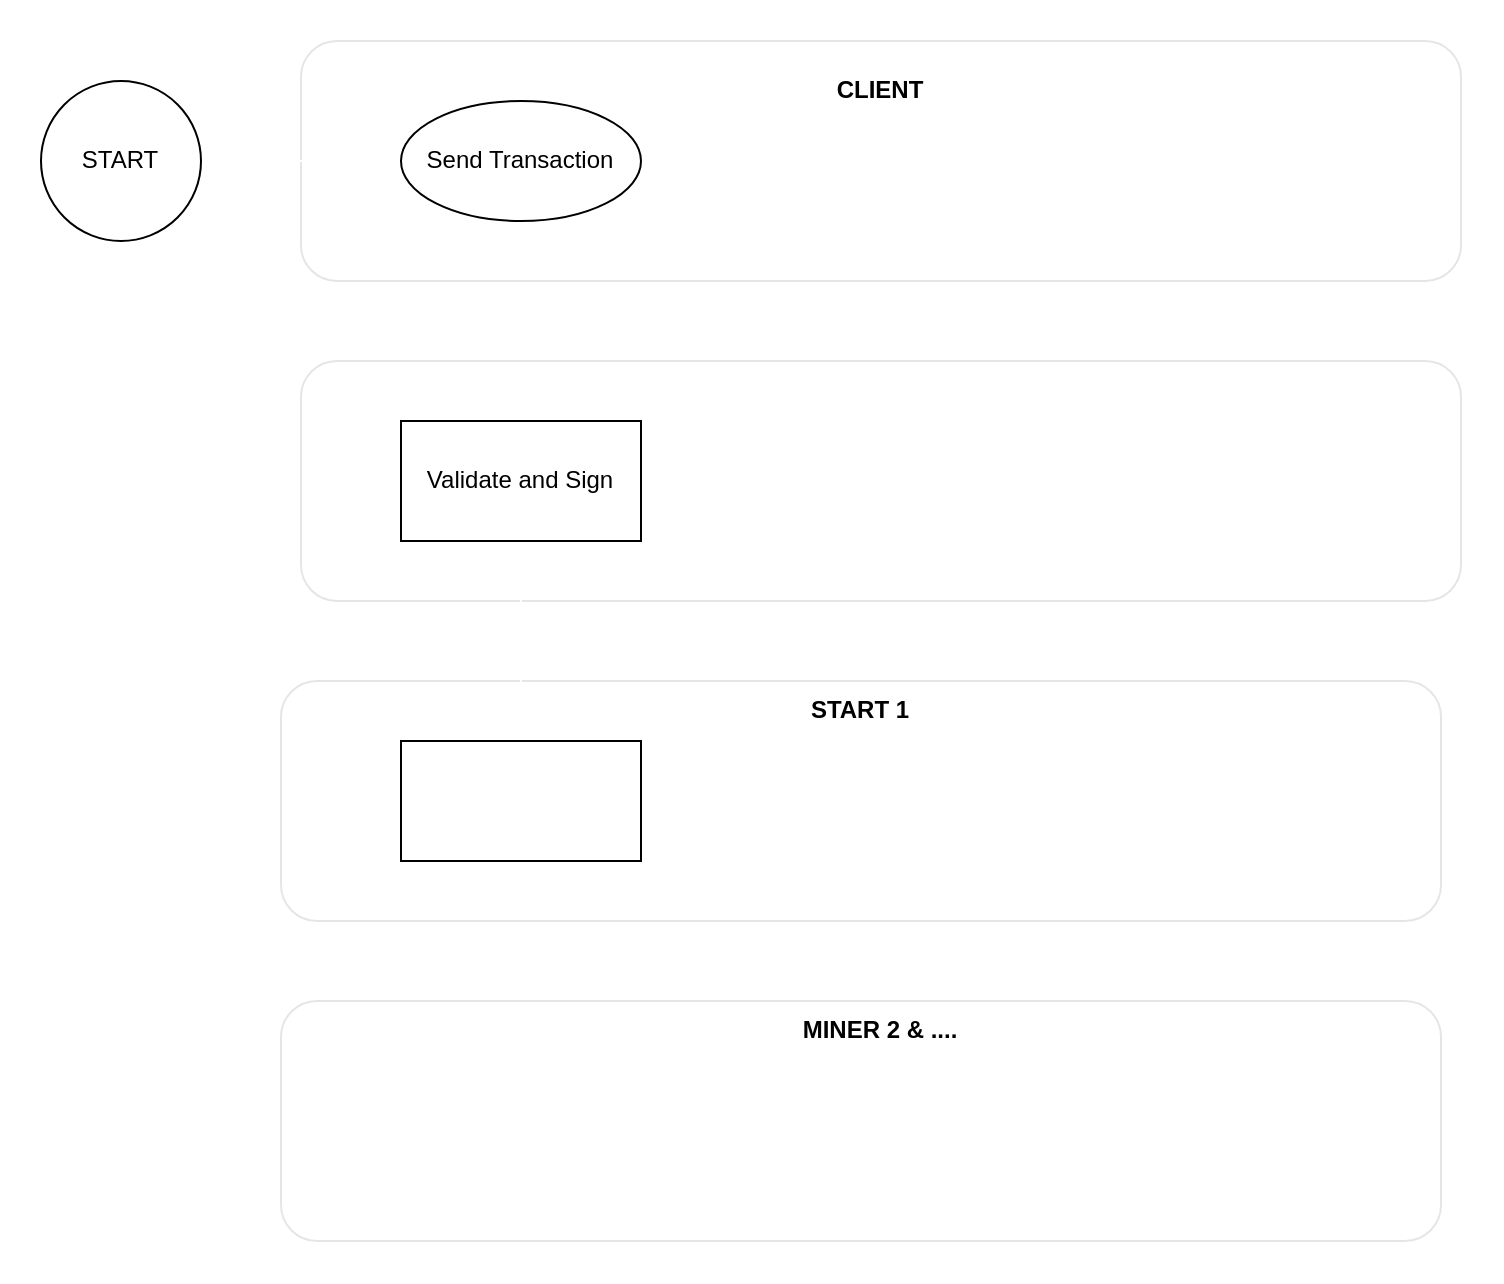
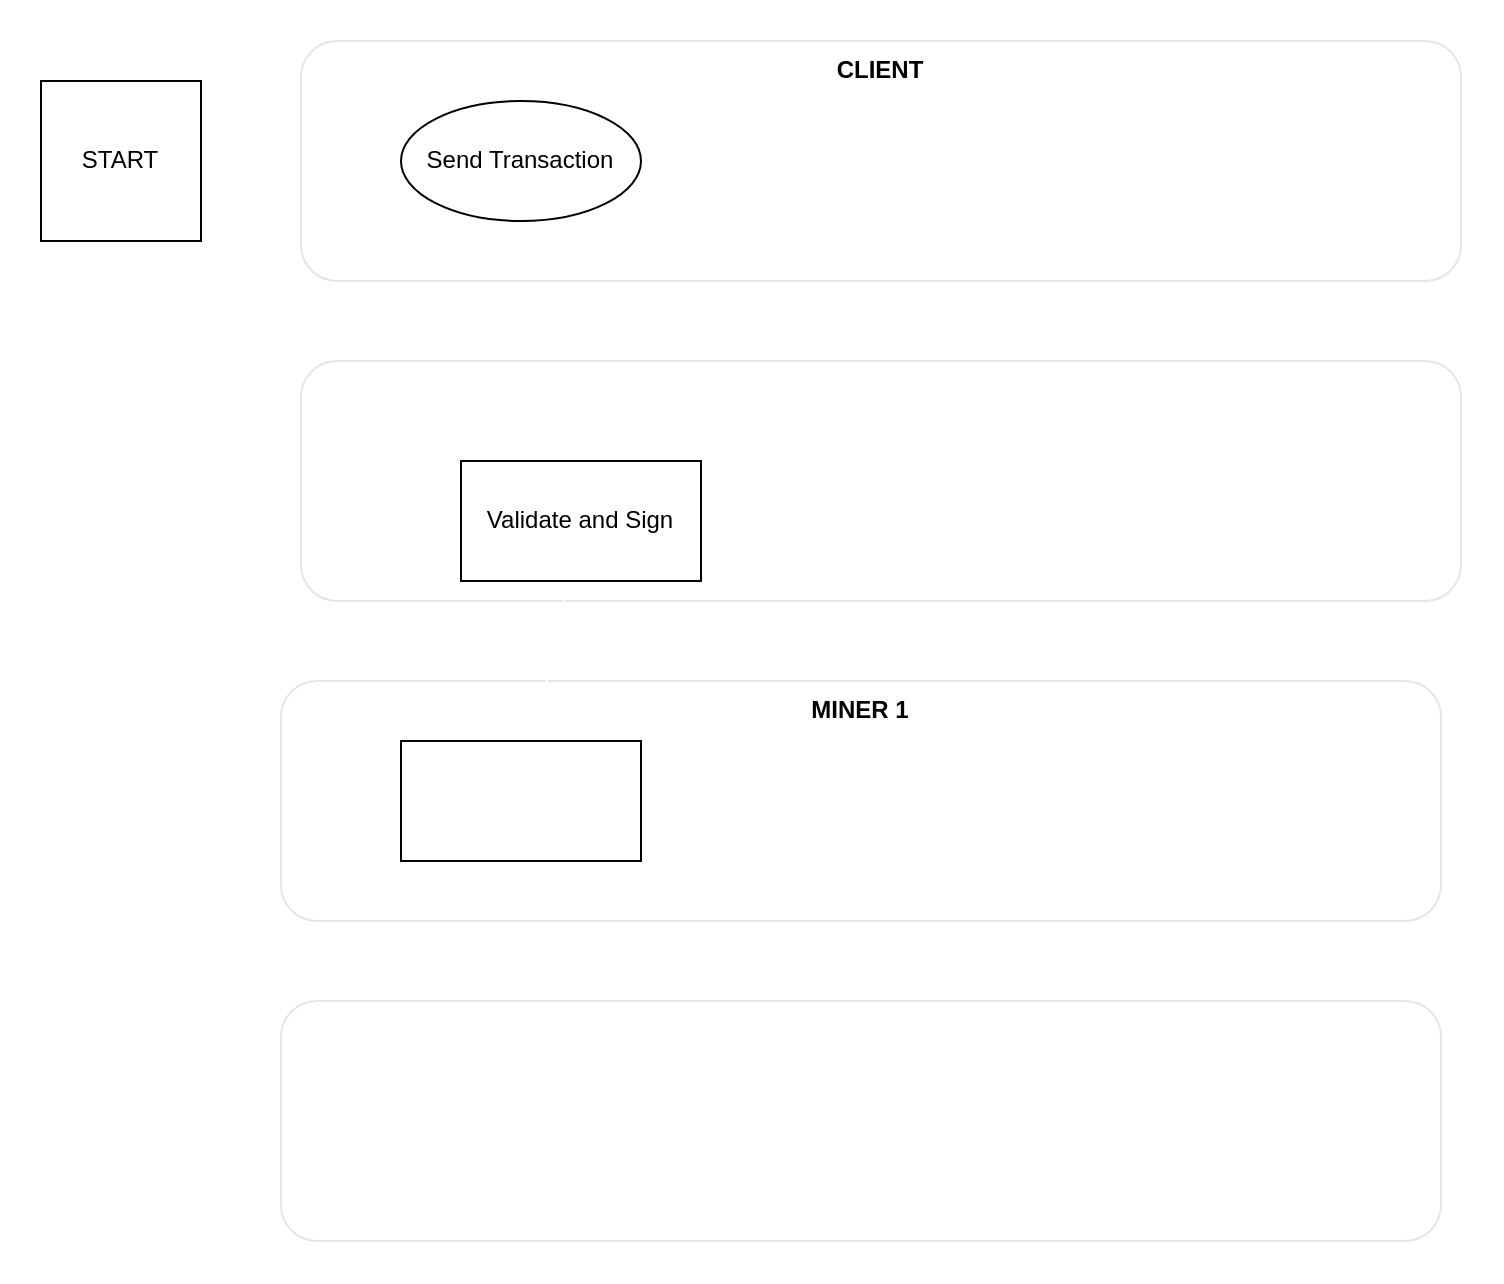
node "CLIENT": moved (881, 91) -> (881, 71)
node "START": shape ellipse -> rectangle
edge "START" -> "Send Transaction": removed
node "Validate and Sign": moved (521, 481) -> (581, 521)
node "START 1": label "START 1" -> "MINER 1"
node "MINER 2 & ....": removed
